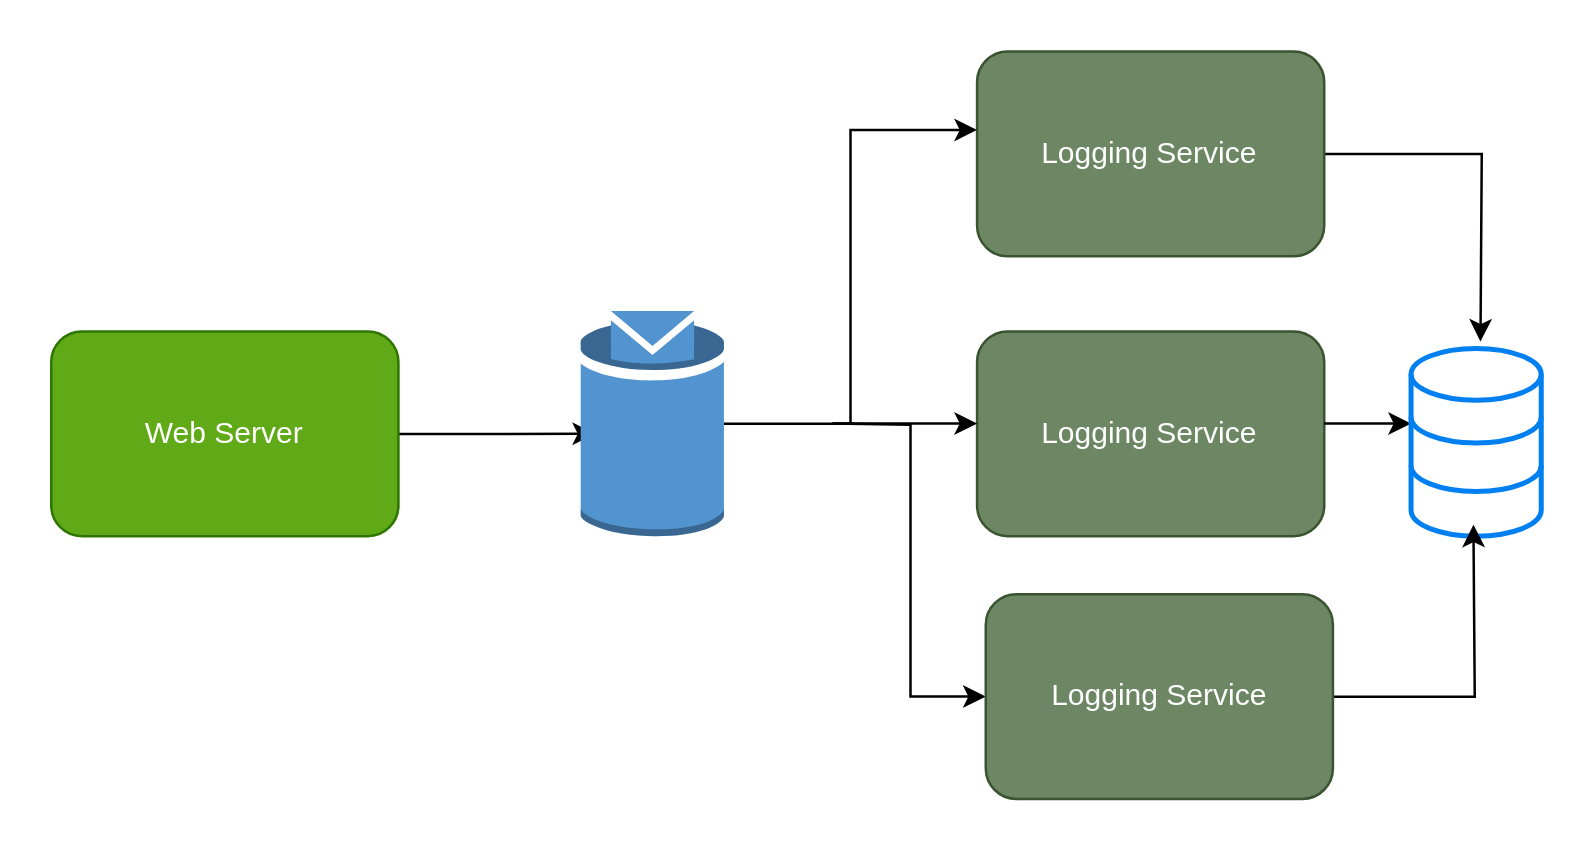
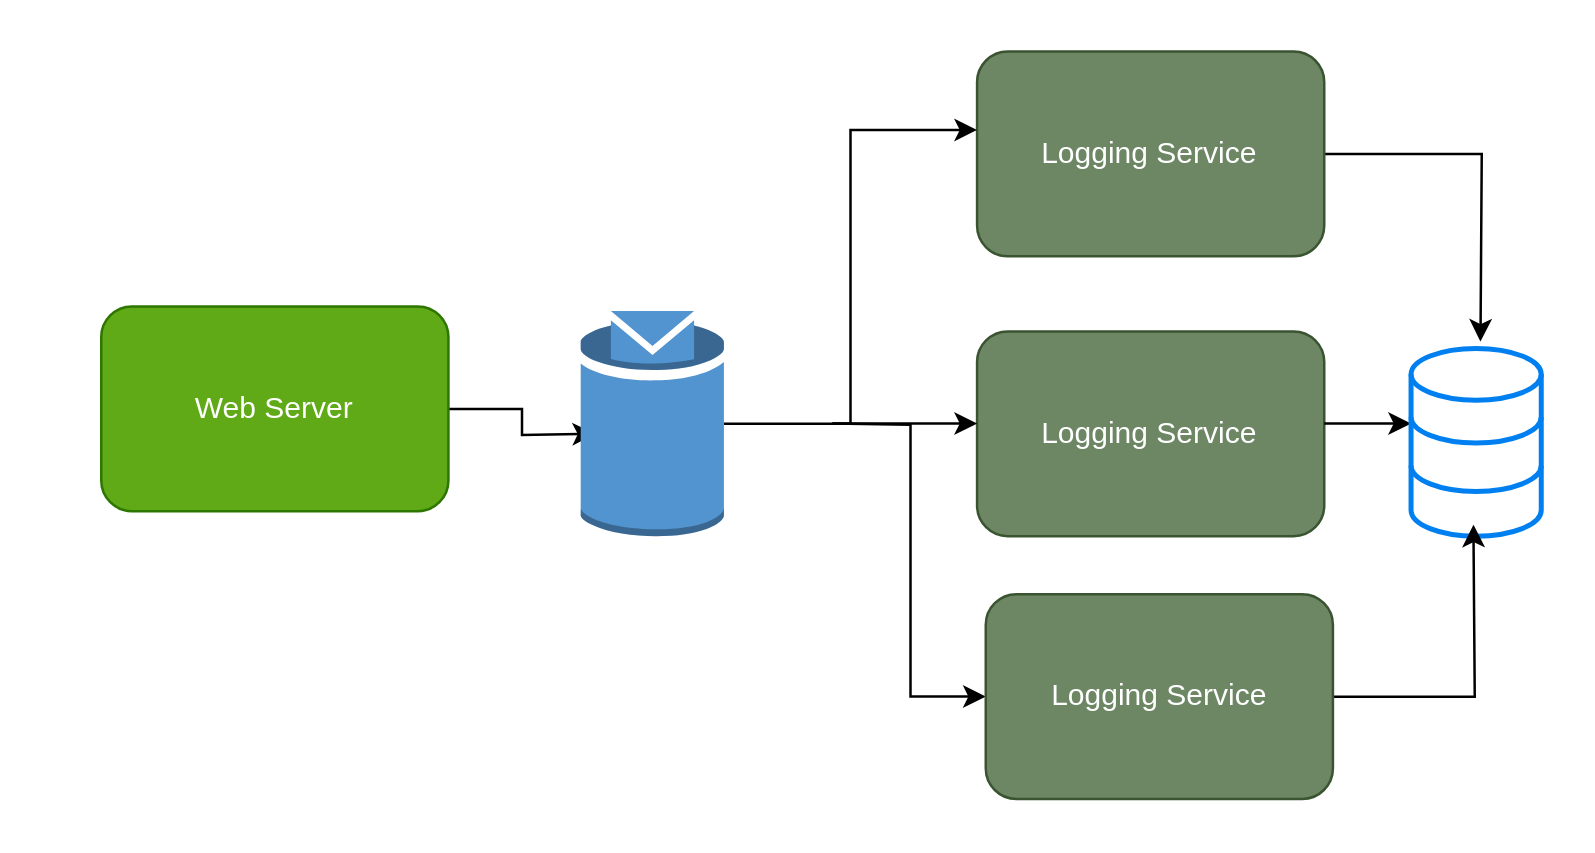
node "Web Server": moved (225, 434) -> (275, 409)
